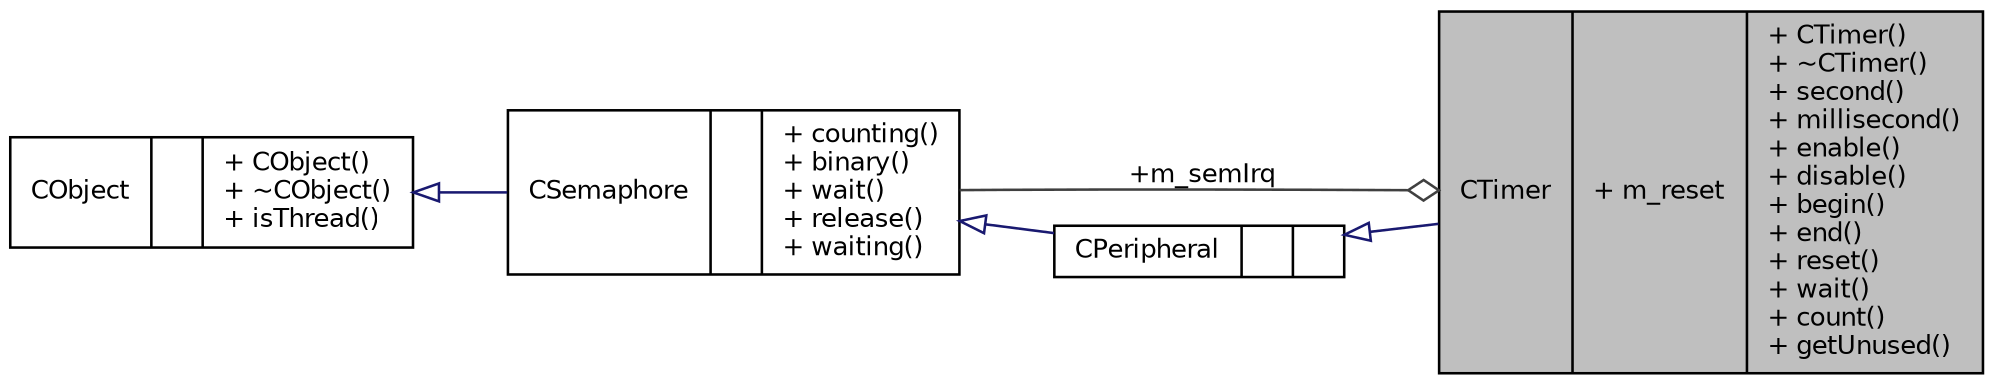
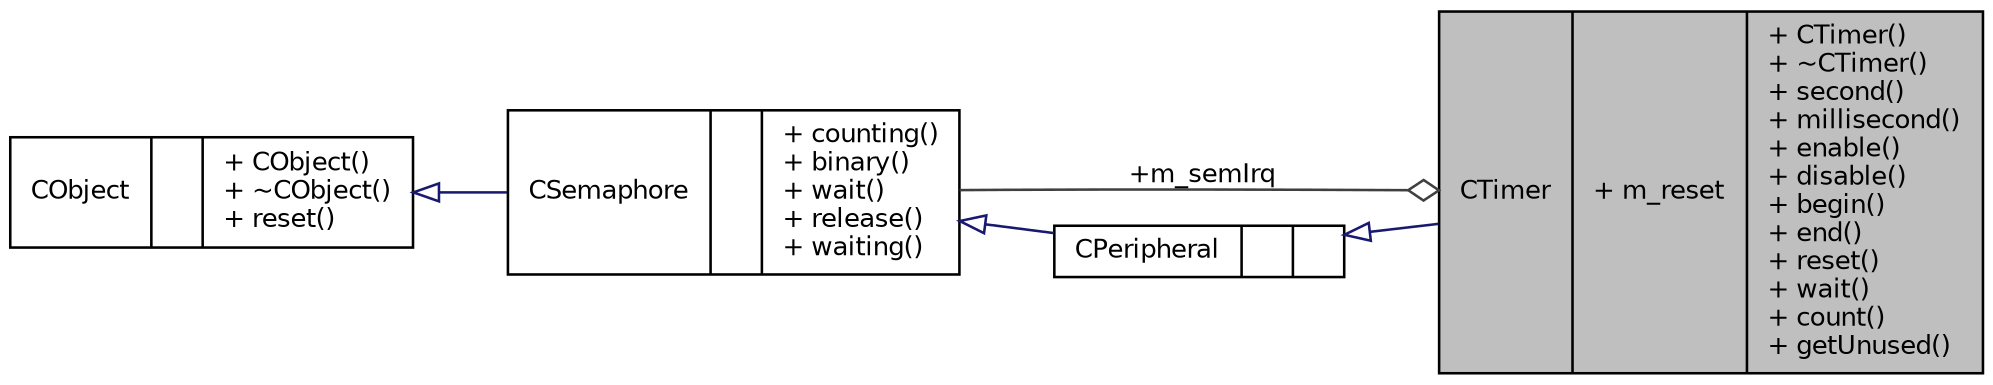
node "CObject": text "+ isThread()" -> "+ reset()"
